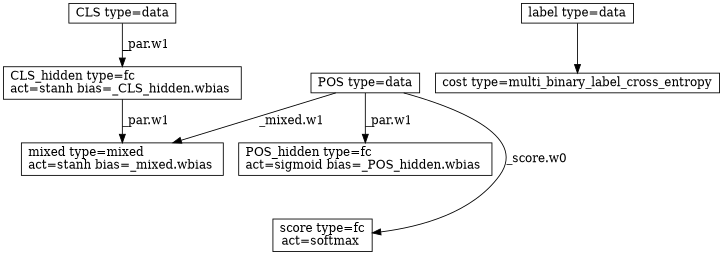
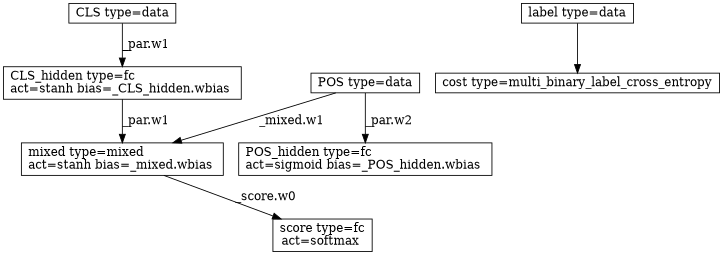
edge "POS type=data" -> "POS_hidden type=fc act=sigmoid bias=_POS_hidden.wbias": label "_par.w1" -> "_par.w2"
edge "POS type=data" -> "score type=fc act=softmax": now "mixed type=mixed act=stanh bias=_mixed.wbias" -> "score type=fc act=softmax"
